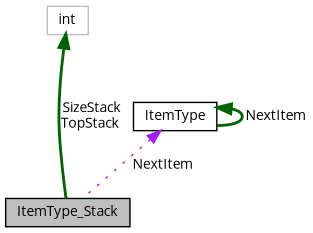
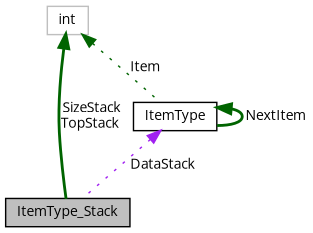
edge "ItemType" -> "int": added, label "Item"
edge "ItemType_Stack" -> "ItemType": label " NextItem" -> " DataStack"
